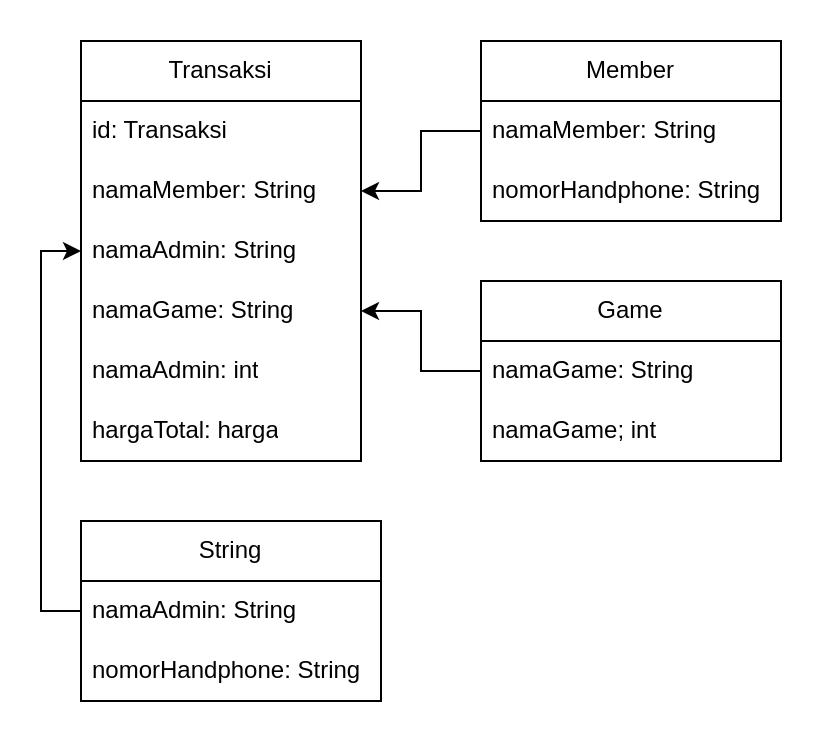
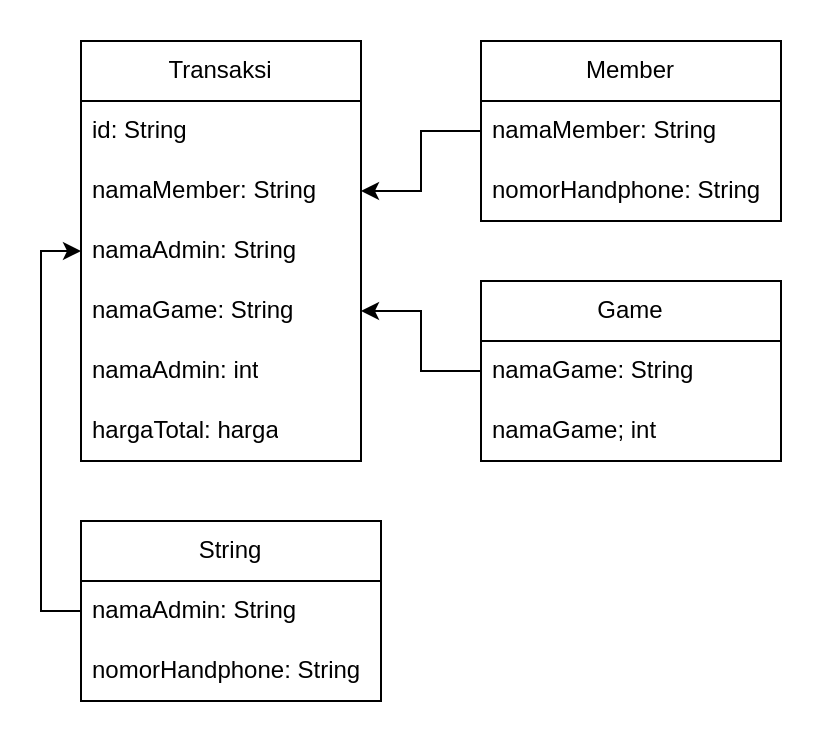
node "id: Transaksi": label "id: Transaksi" -> "id: String"
